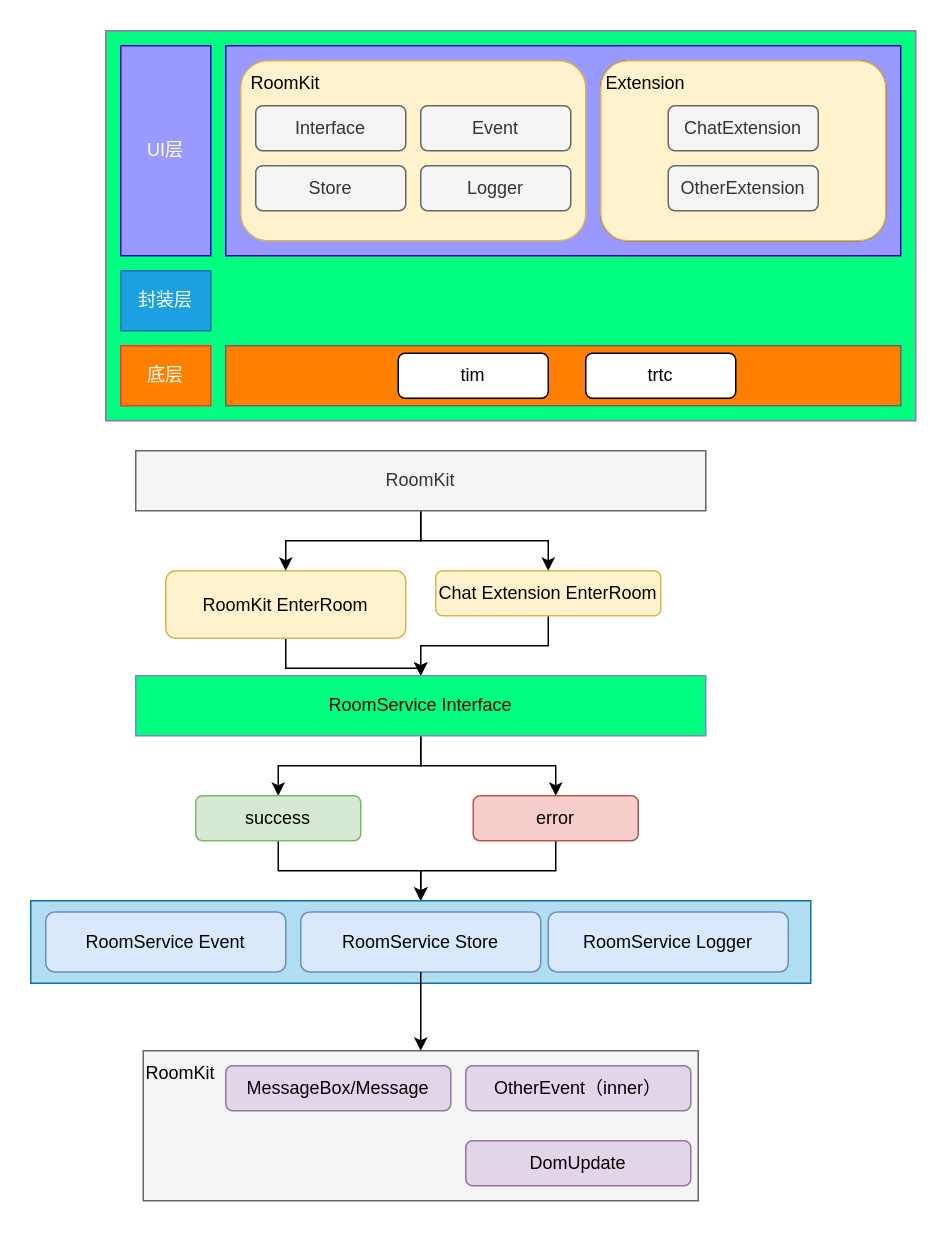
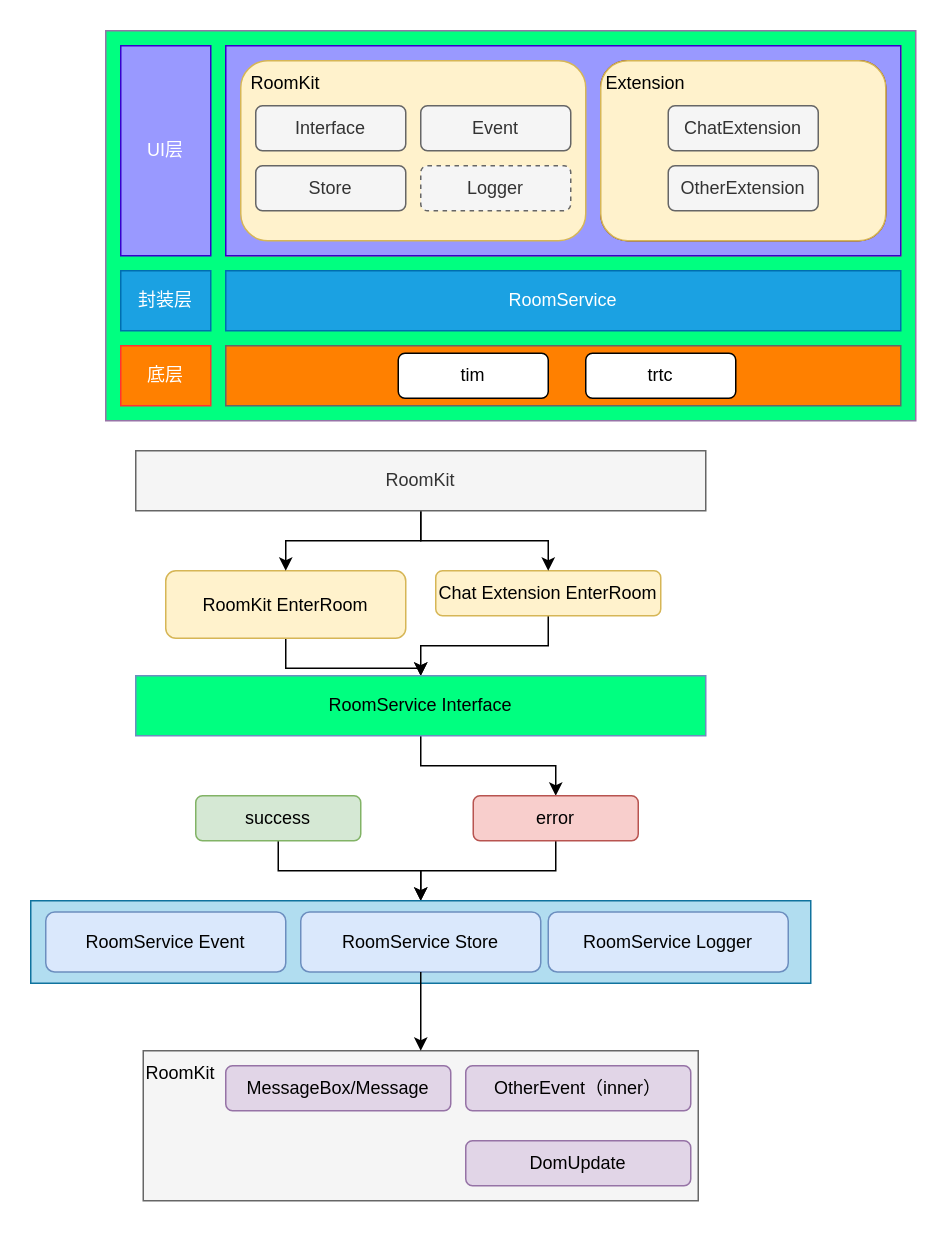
node "Logger": style solid -> dashed
node "RoomService": added
edge "RoomService Interface" -> "success": removed
